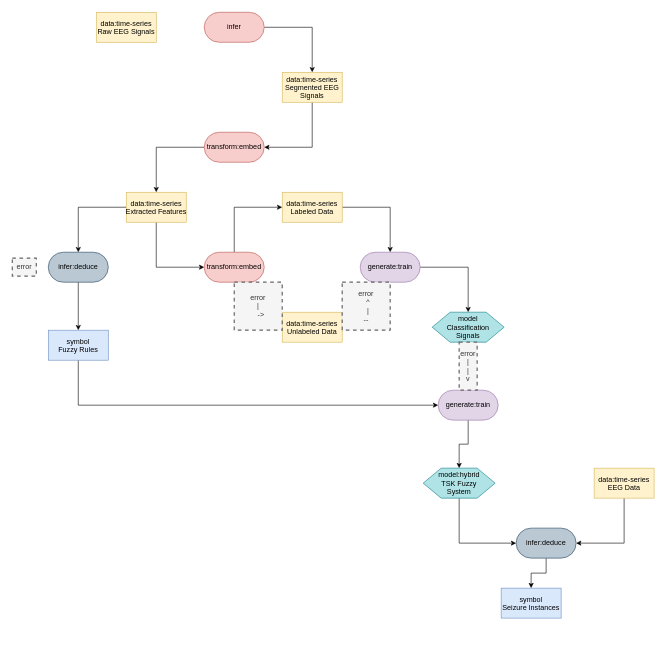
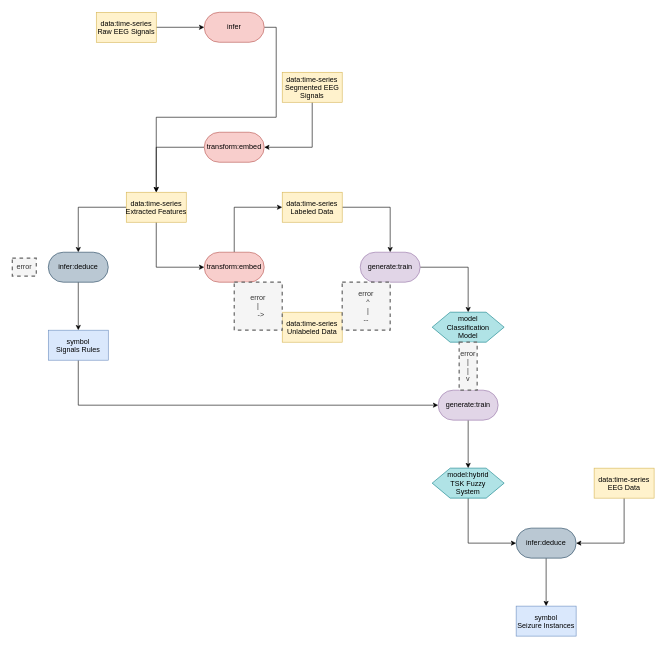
edge "data:time-series Raw EEG Signals" -> "infer": added
edge "infer" -> "data:time-series Segmented EEG Signals": now "infer" -> "data:time-series Extracted Features"
node "model Classification Signals": label "model Classification Signals" -> "model Classification Model"
node "symbol Fuzzy Rules": label "symbol Fuzzy Rules" -> "symbol Signals Rules"
node "model:hybrid TSK Fuzzy System": moved (459, 483) -> (468, 483)
node "symbol Seizure Instances": moved (531, 603) -> (546, 621)
